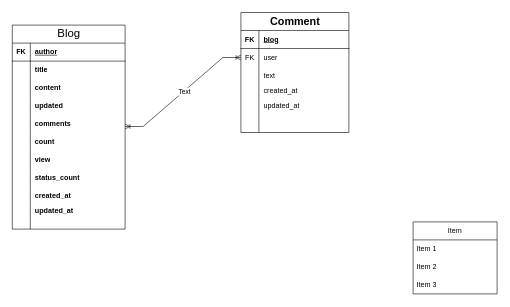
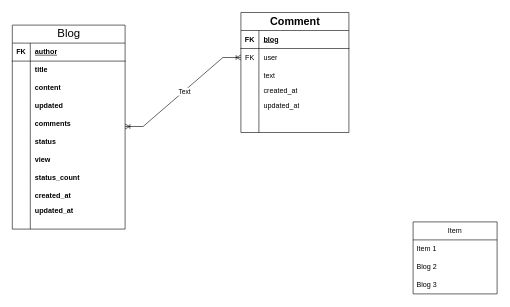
node "count": label "count" -> "status"
node "Item 2": label "Item 2" -> "Blog 2"
node "Item 3": label "Item 3" -> "Blog 3"
